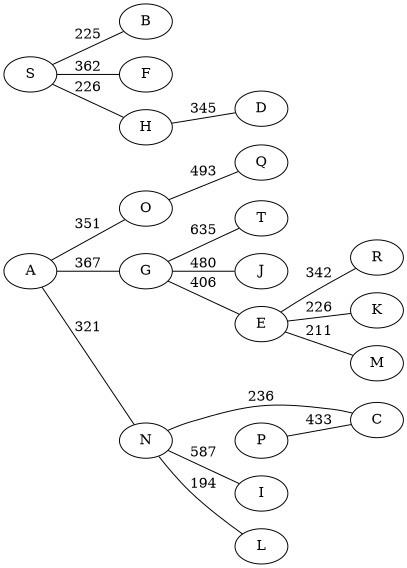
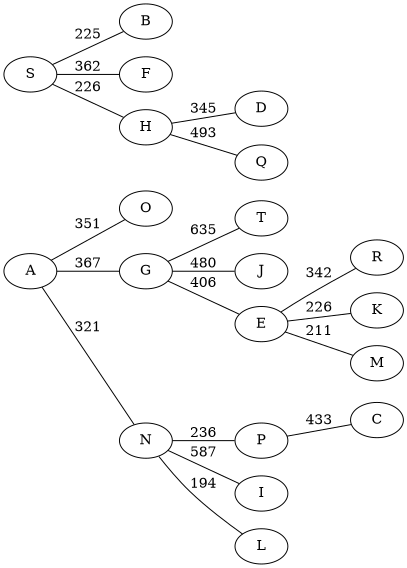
edge "Q" -- "O": now "Q" -- "H"
edge "C" -- "N": now "P" -- "N"
